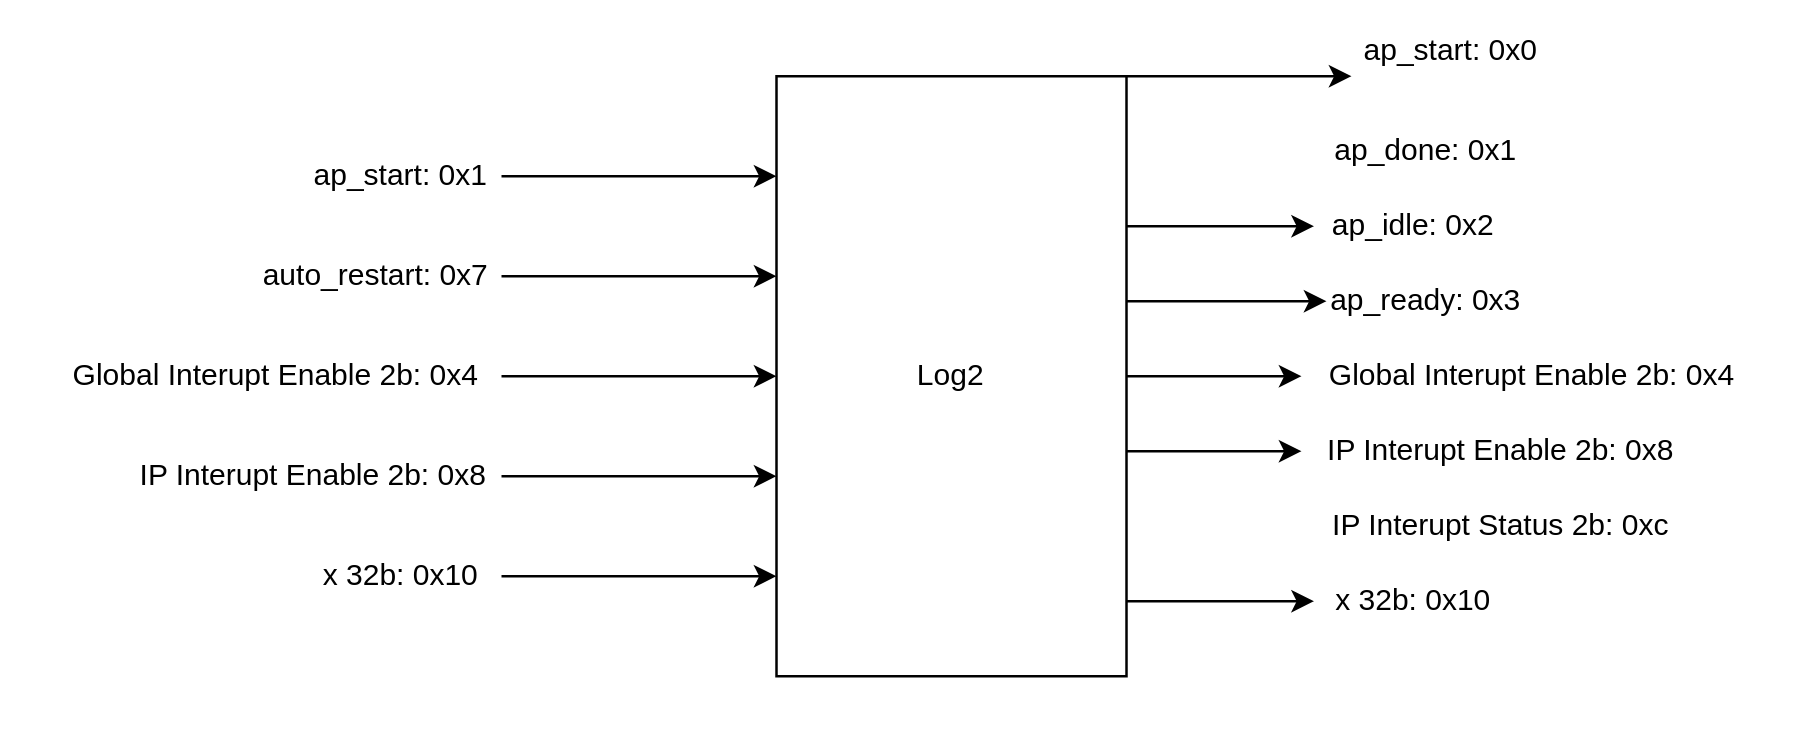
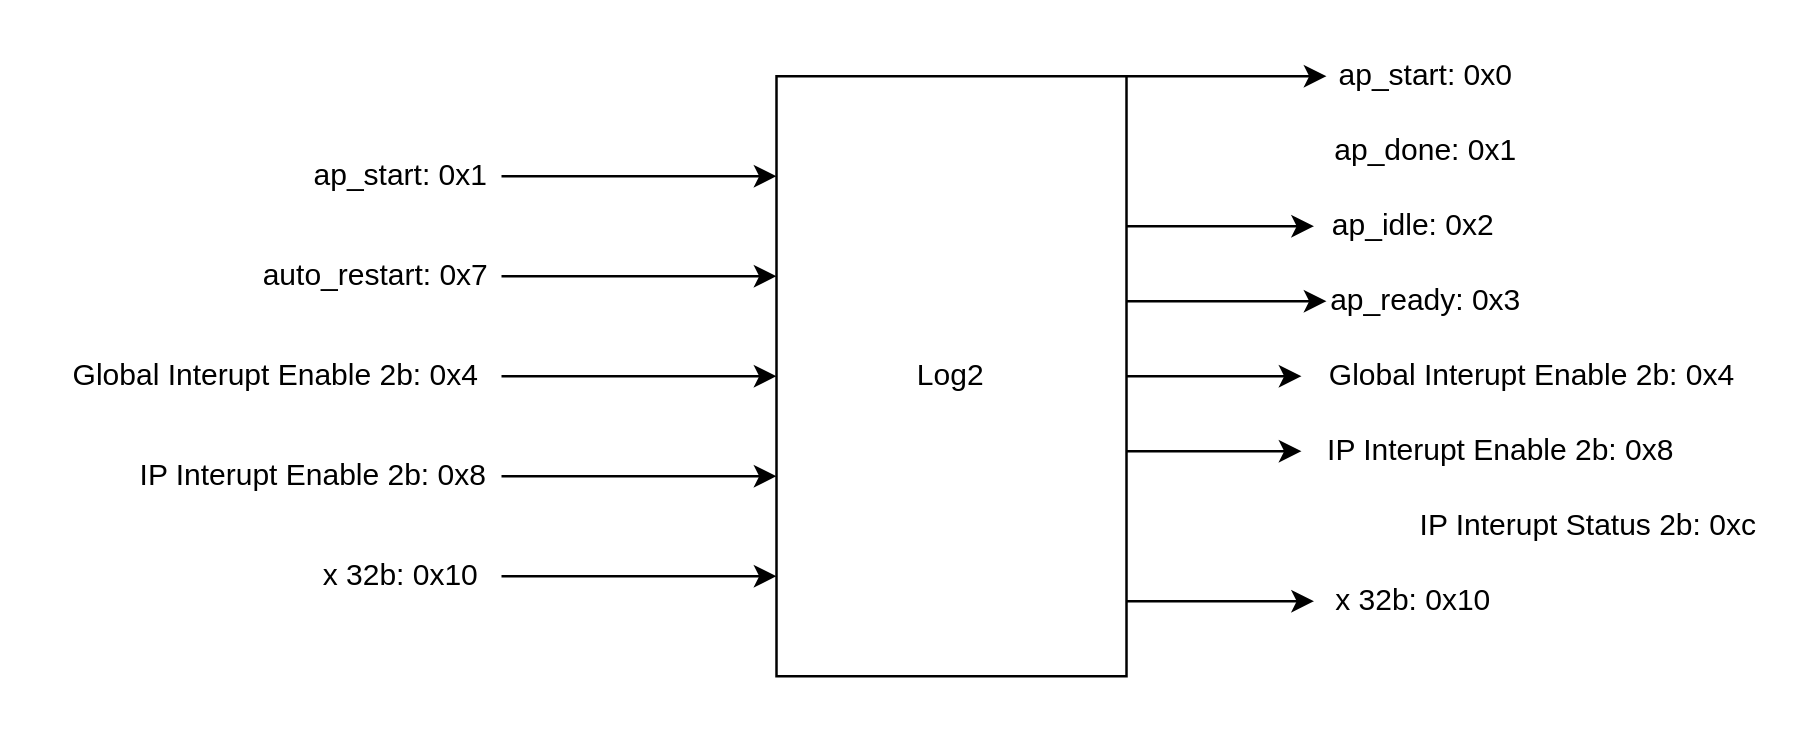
node "ap_start: 0x0": moved (1451, 51) -> (1426, 76)
node "IP Interupt Status 2b: 0xc": moved (1501, 526) -> (1589, 526)
